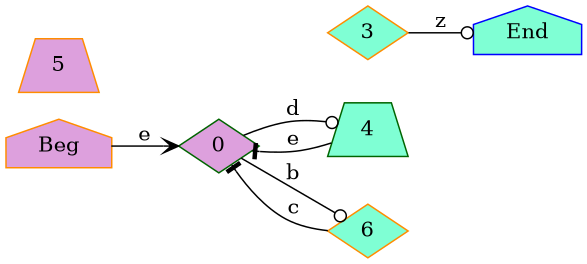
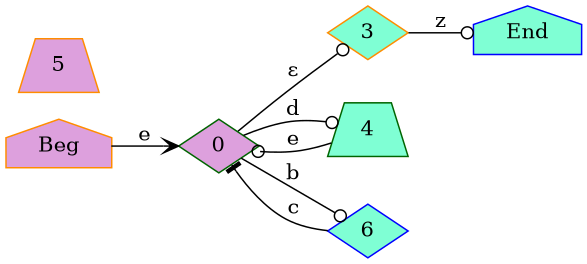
edge "0" -> "3": added, label "ε"
edge "4" -> "0": arrowhead tee -> odot
node "6": color darkorange -> blue
